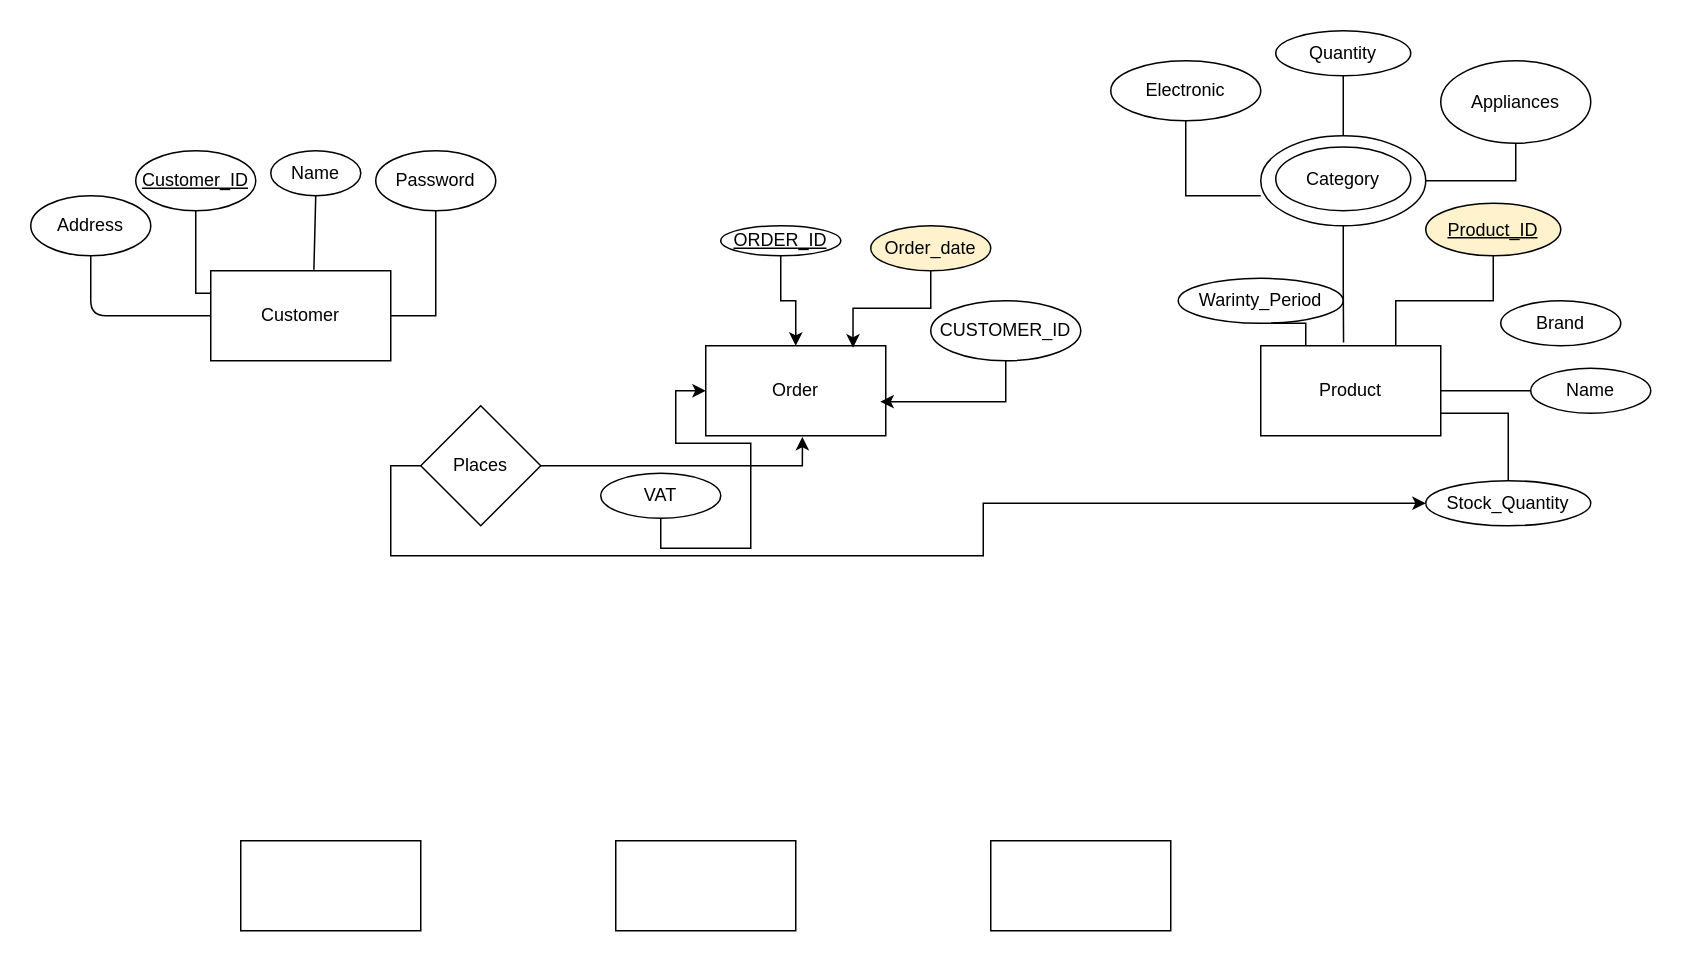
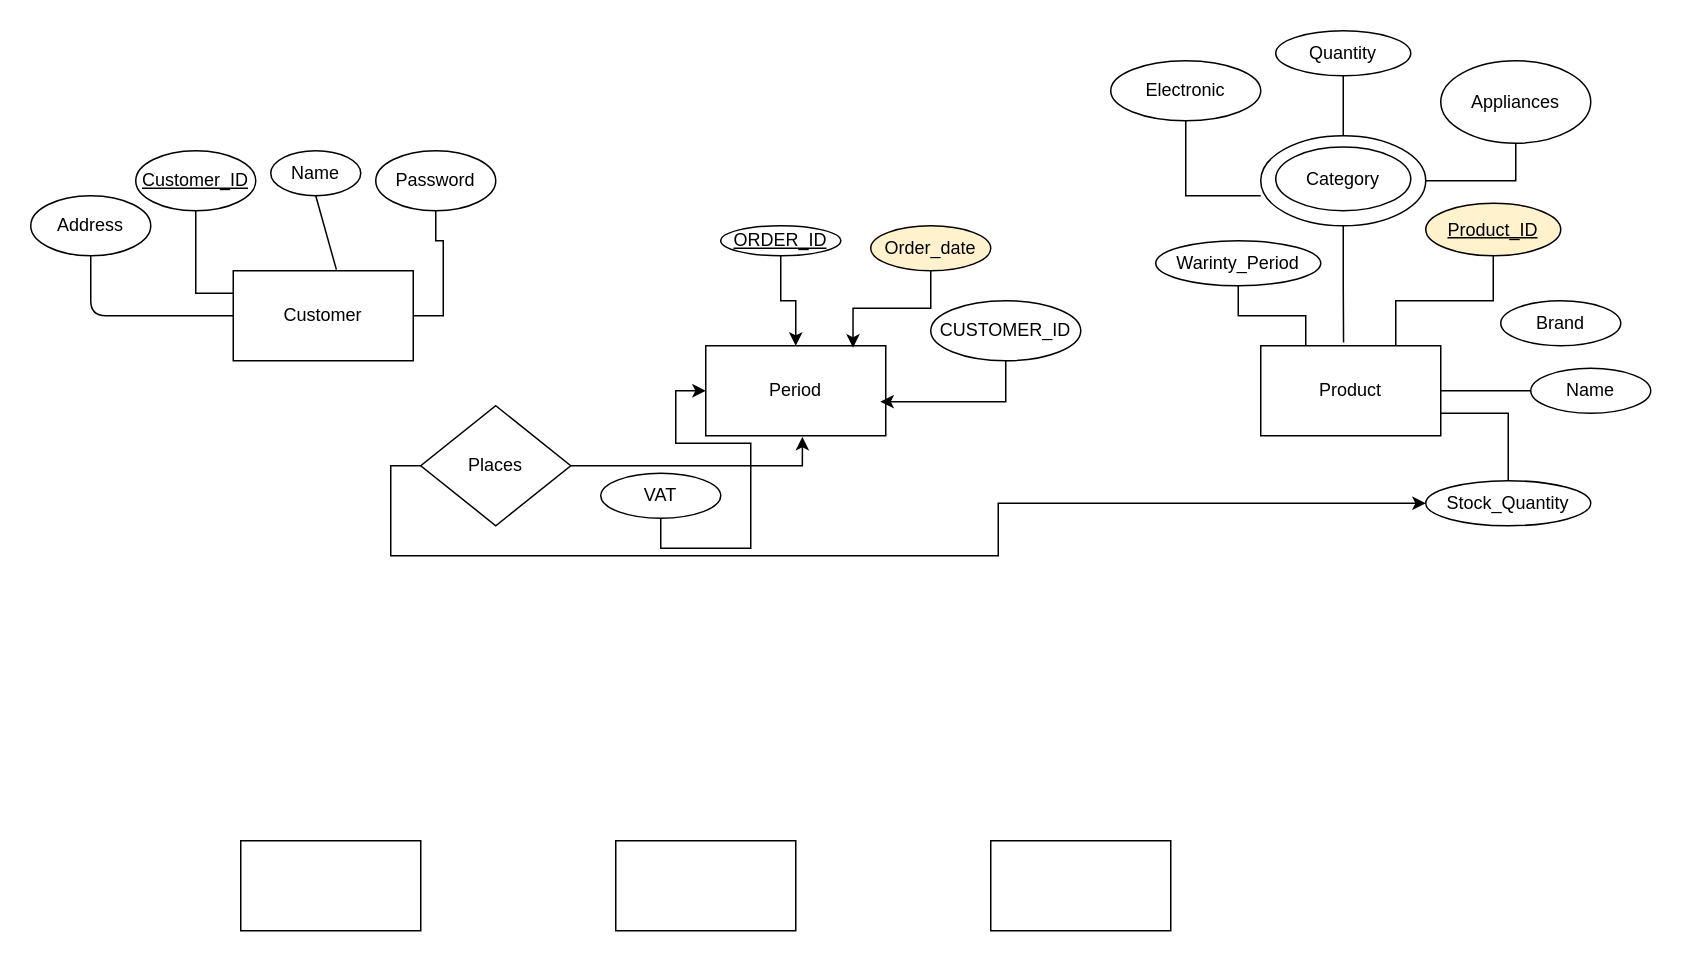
node "Warinty_Period": moved (1261, 301) -> (1238, 263)
node "Customer": moved (301, 316) -> (323, 316)
node "Order": label "Order" -> "Period"
node "Places": size 120x120 -> 150x120
